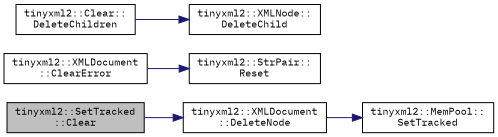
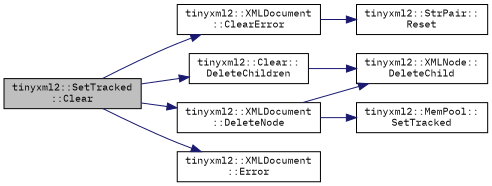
edge "tinyxml2::SetTracked ::Clear" -> "tinyxml2::XMLDocument ::ClearError": added
edge "tinyxml2::SetTracked ::Clear" -> "tinyxml2::Clear:: DeleteChildren": added
edge "tinyxml2::XMLDocument ::DeleteNode" -> "tinyxml2::XMLNode:: DeleteChild": added
node "tinyxml2::XMLDocument ::Error": added
